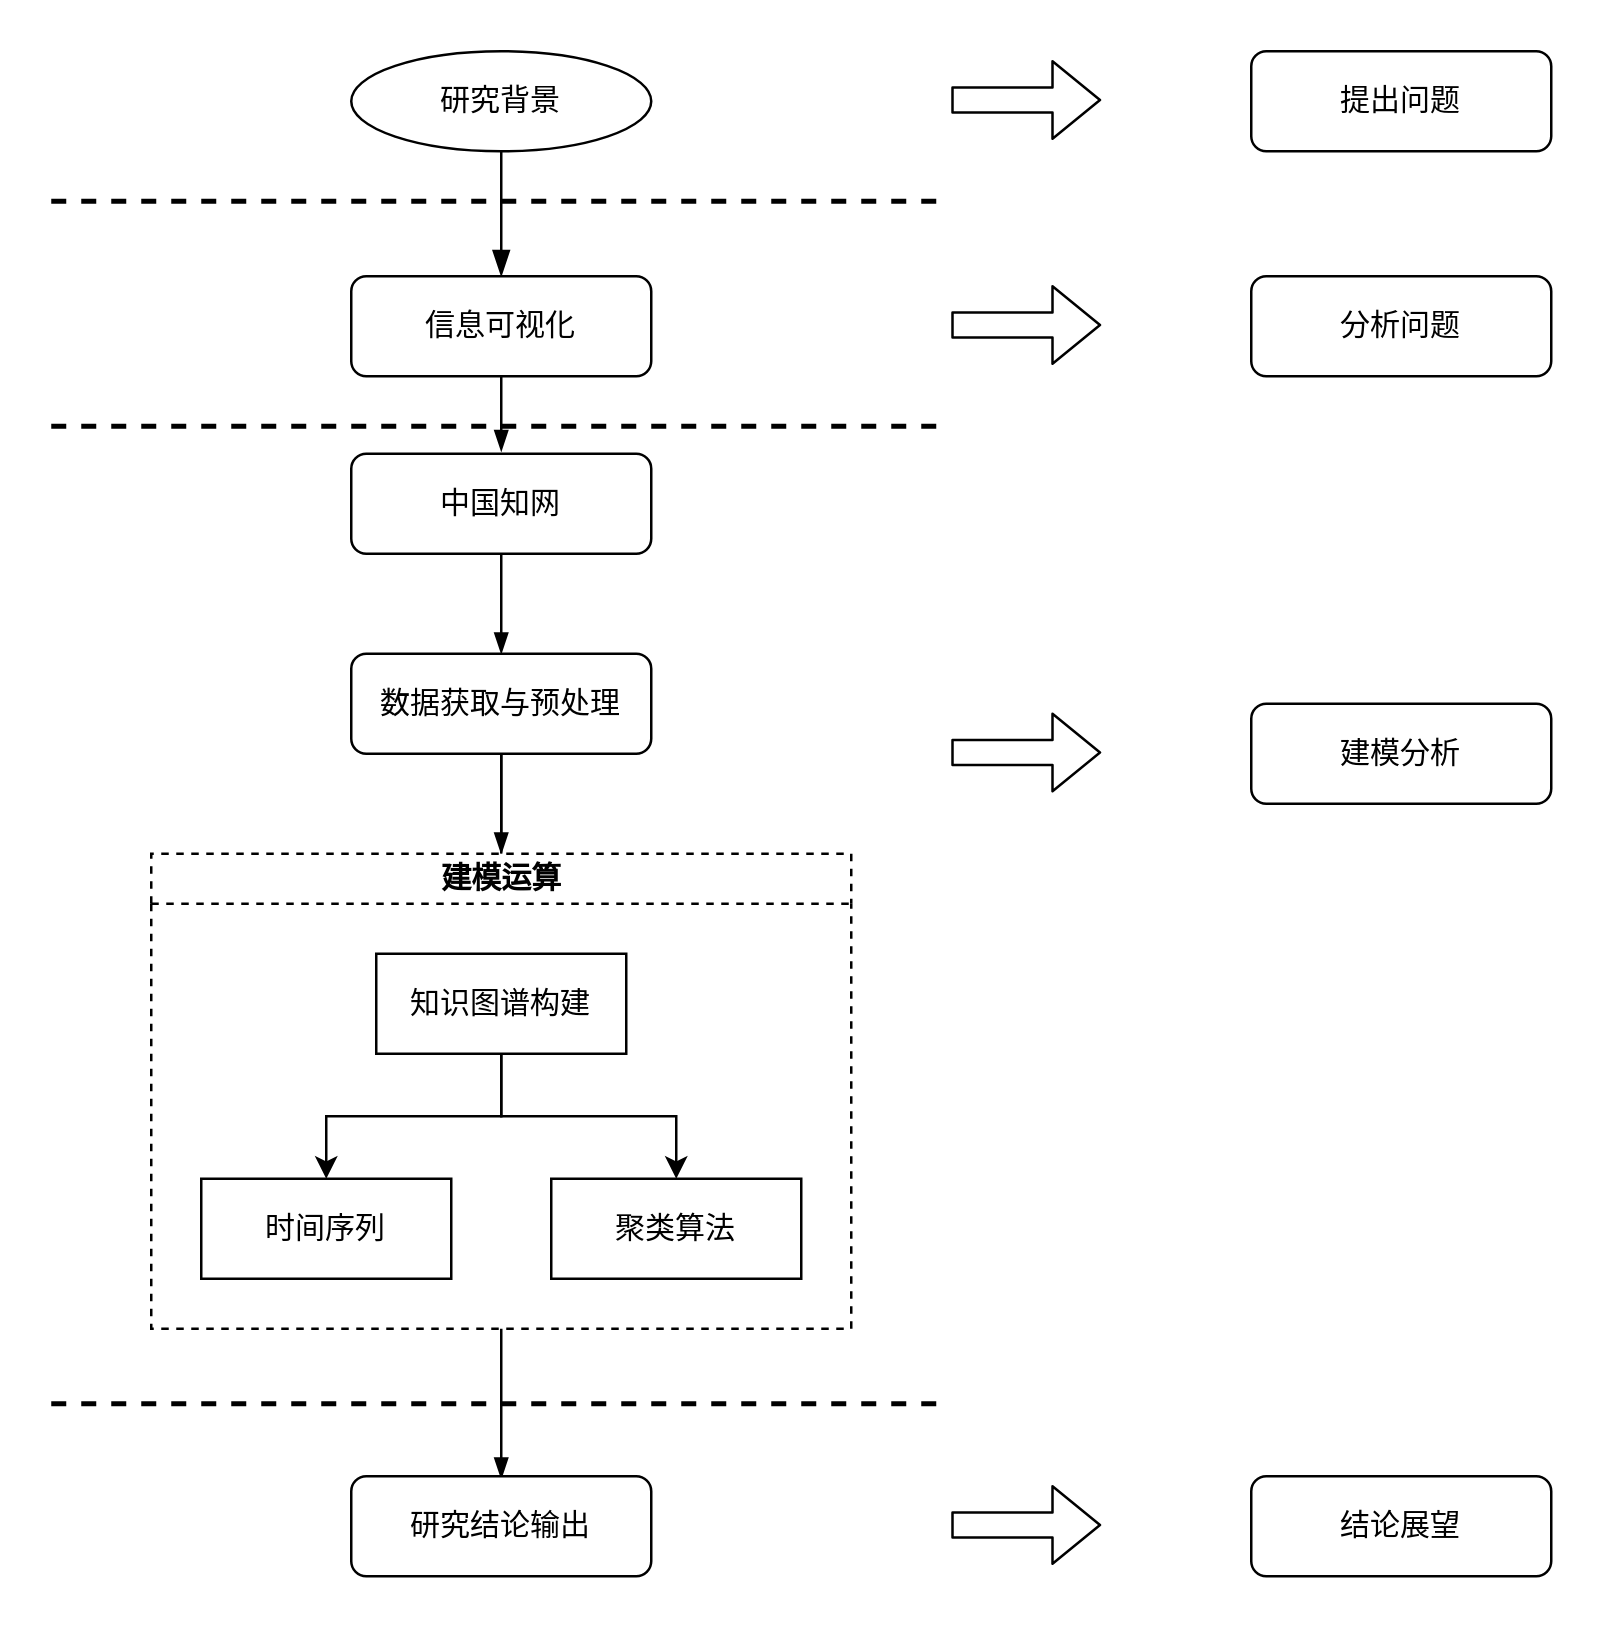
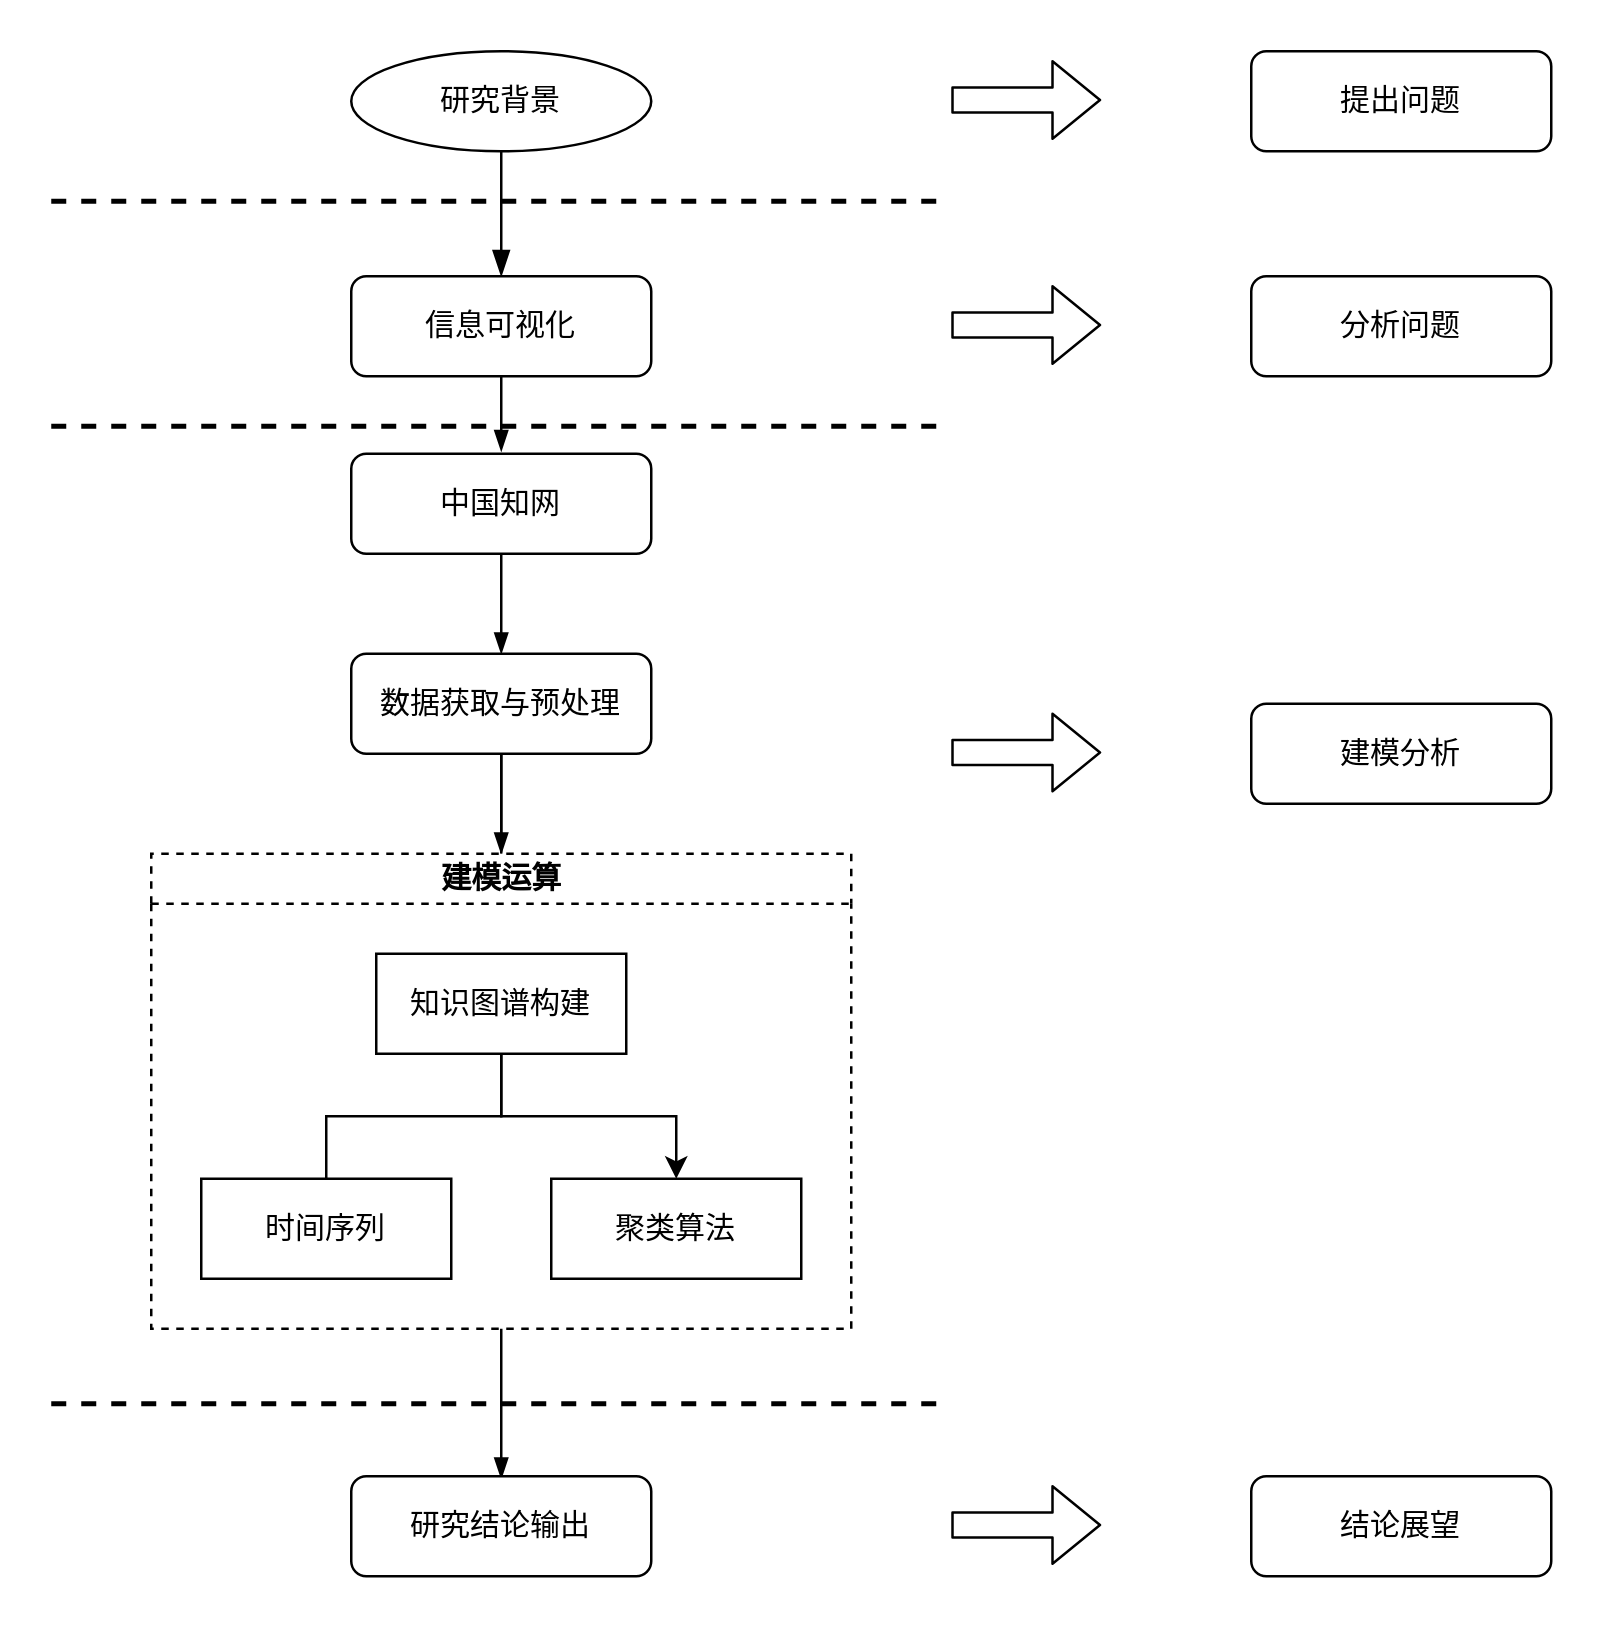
edge "知识图谱构建" -> "时间序列": arrowhead classic -> none
